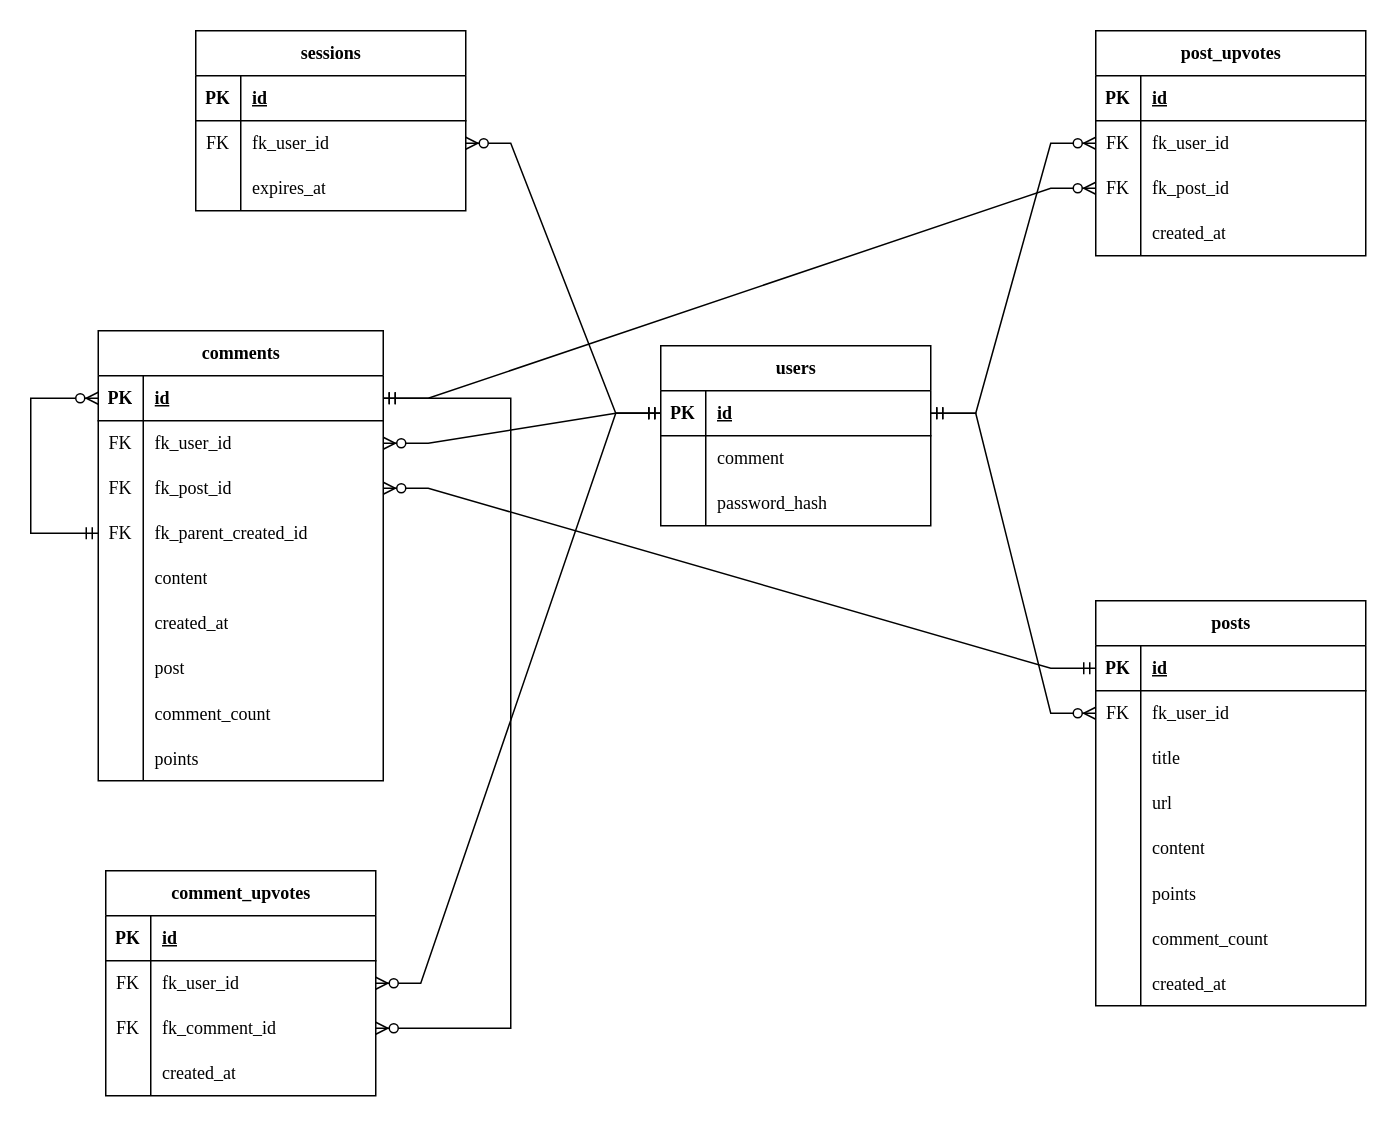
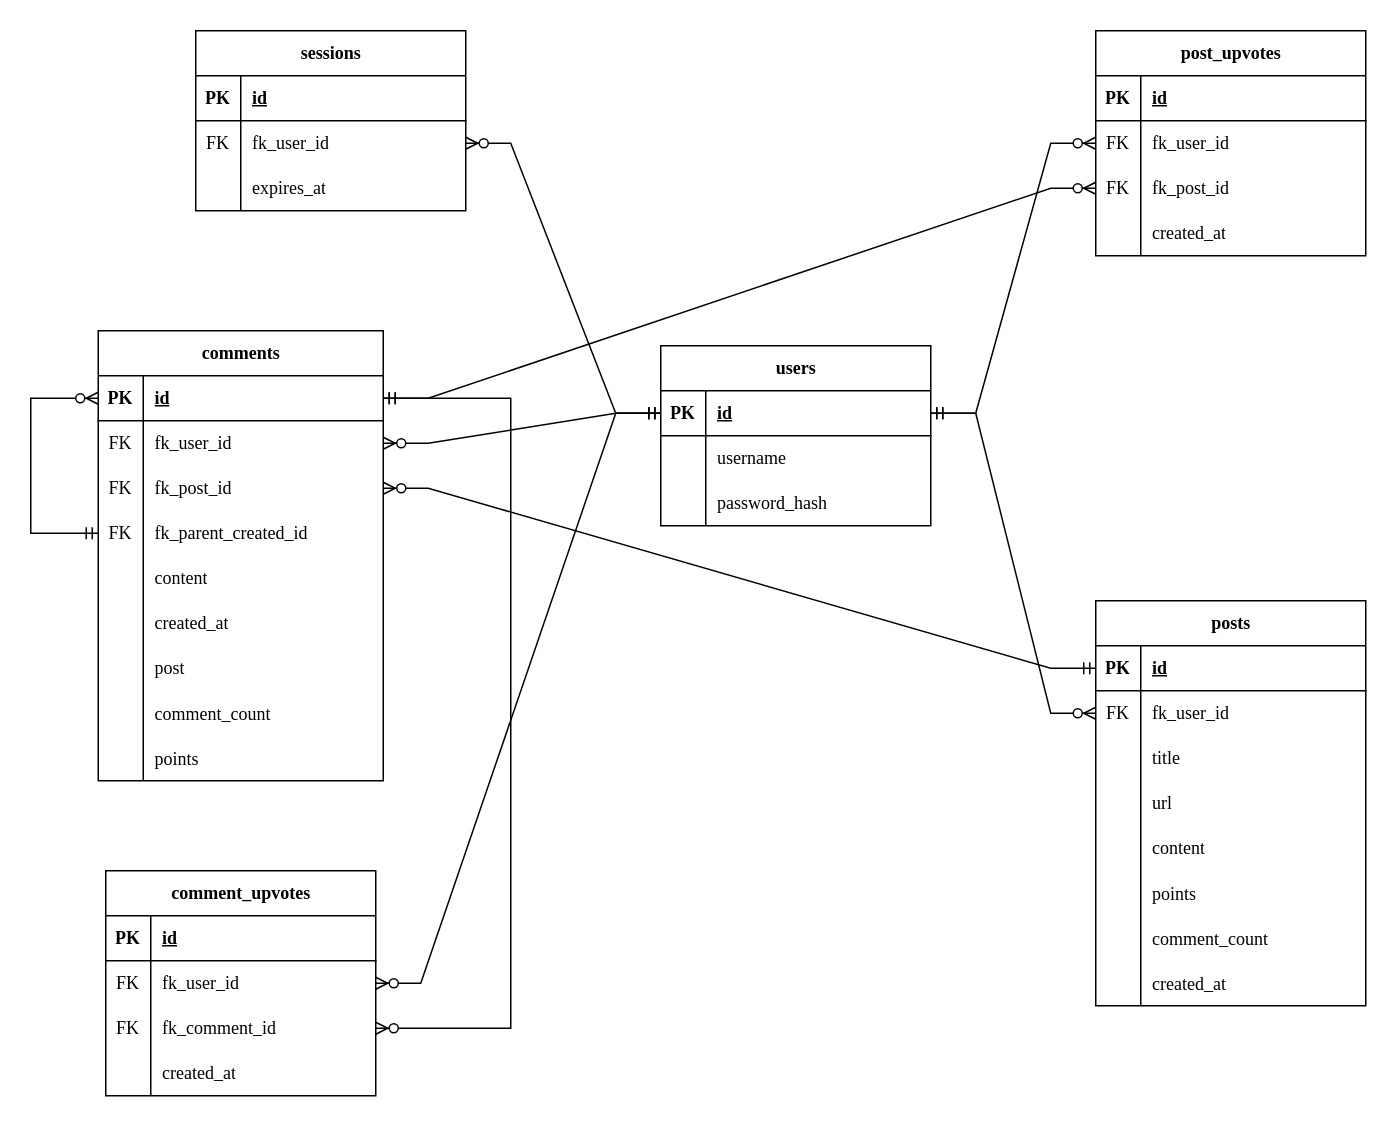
node "comment": label "comment" -> "username"
